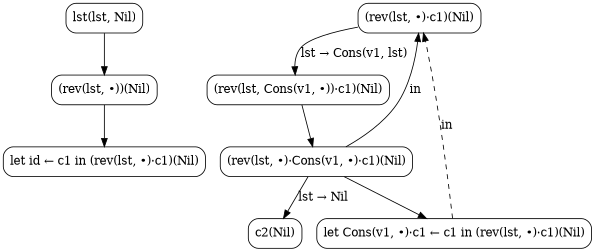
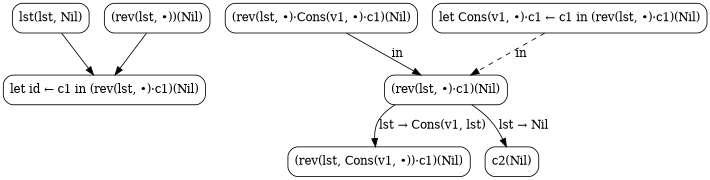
edge "lst(lst, Nil)" -> "(rev(lst, •))(Nil)": now "lst(lst, Nil)" -> "let id ← c1 in (rev(lst, •)·c1)(Nil)"
edge "(rev(lst, Cons(v1, •))·c1)(Nil)" -> "(rev(lst, •)·Cons(v1, •)·c1)(Nil)": removed
edge "(rev(lst, •)·Cons(v1, •)·c1)(Nil)" -> "c2(Nil)": now "(rev(lst, •)·c1)(Nil)" -> "c2(Nil)"
edge "(rev(lst, •)·Cons(v1, •)·c1)(Nil)" -> "let Cons(v1, •)·c1 ← c1 in (rev(lst, •)·c1)(Nil)": removed
